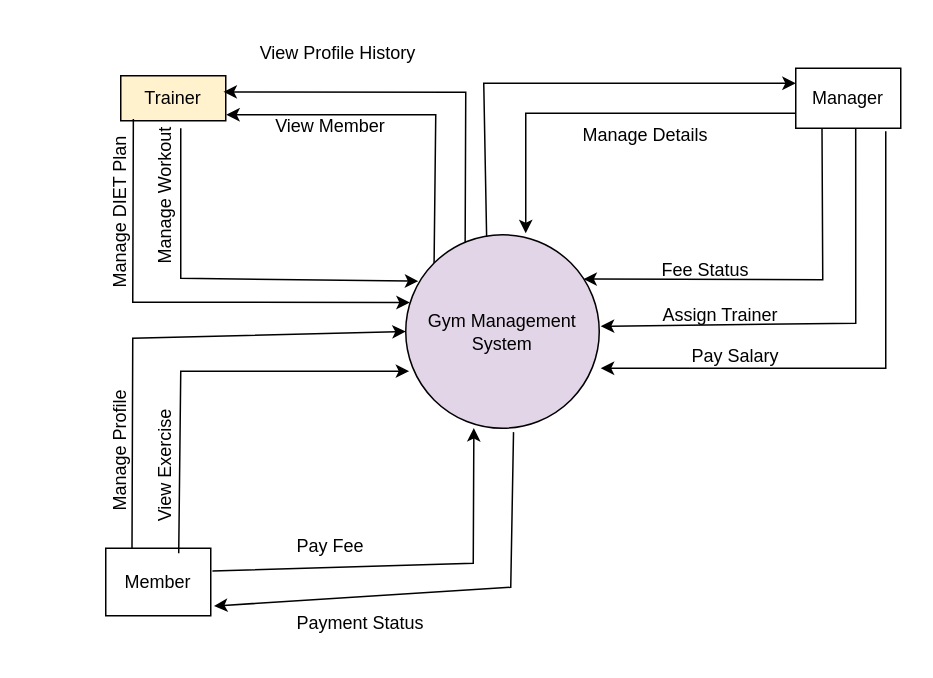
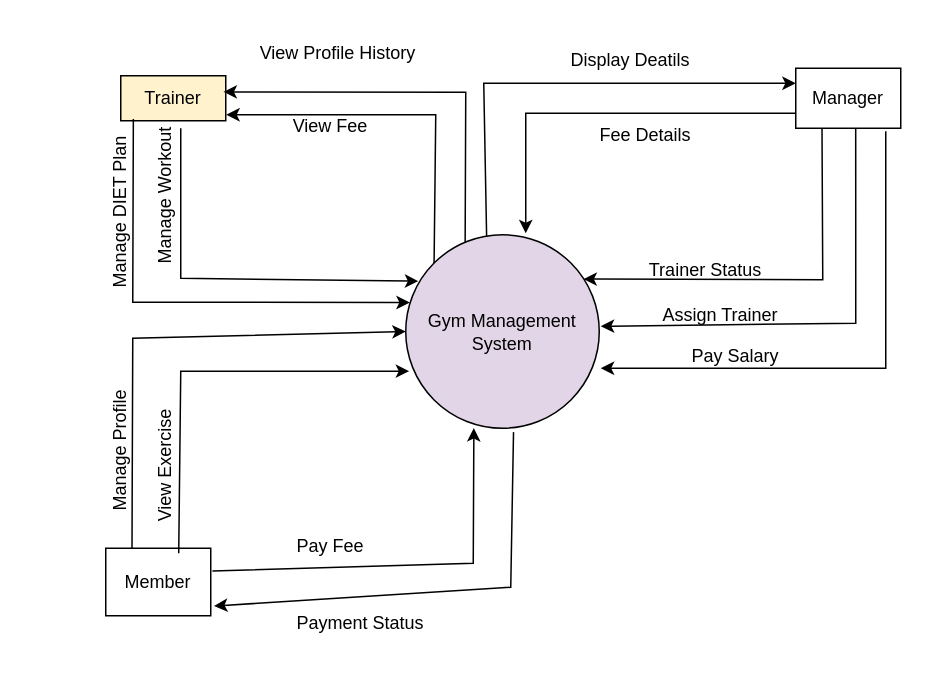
node "Display Deatils": added
node "View Member": label "View Member" -> "View Fee"
node "Manage Details": label "Manage Details" -> "Fee Details"
node "Fee Status": label "Fee Status" -> "Trainer Status"
